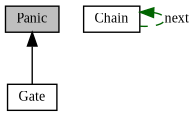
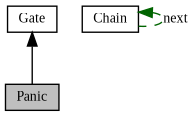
edge "Gate" -> "Panic": reversed
